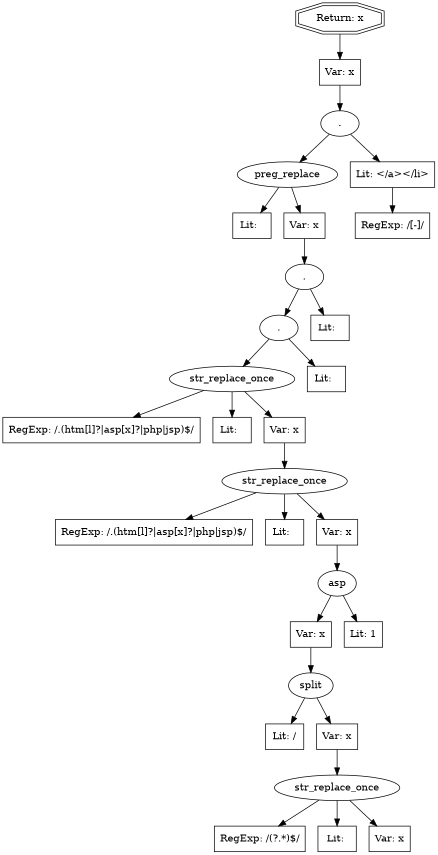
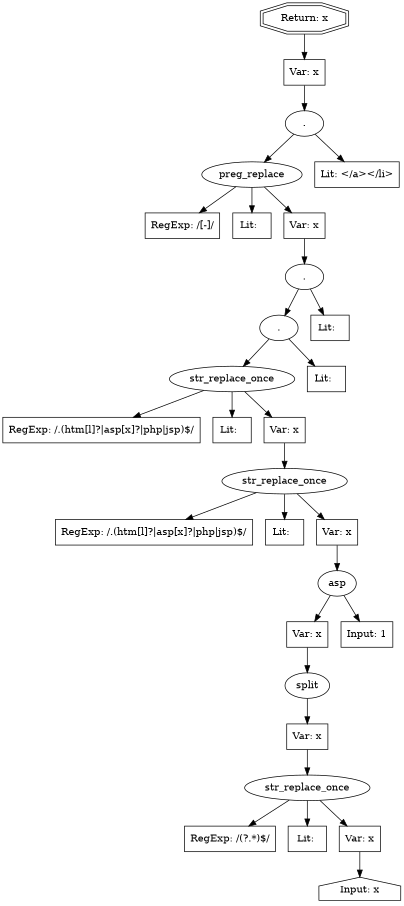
edge "Lit: </a></li>" -> "RegExp: /[-]/": now "preg_replace" -> "RegExp: /[-]/"
node "Lit: 1": label "Lit: 1" -> "Input: 1"
node "Lit: /": removed
node "Input: x": added
